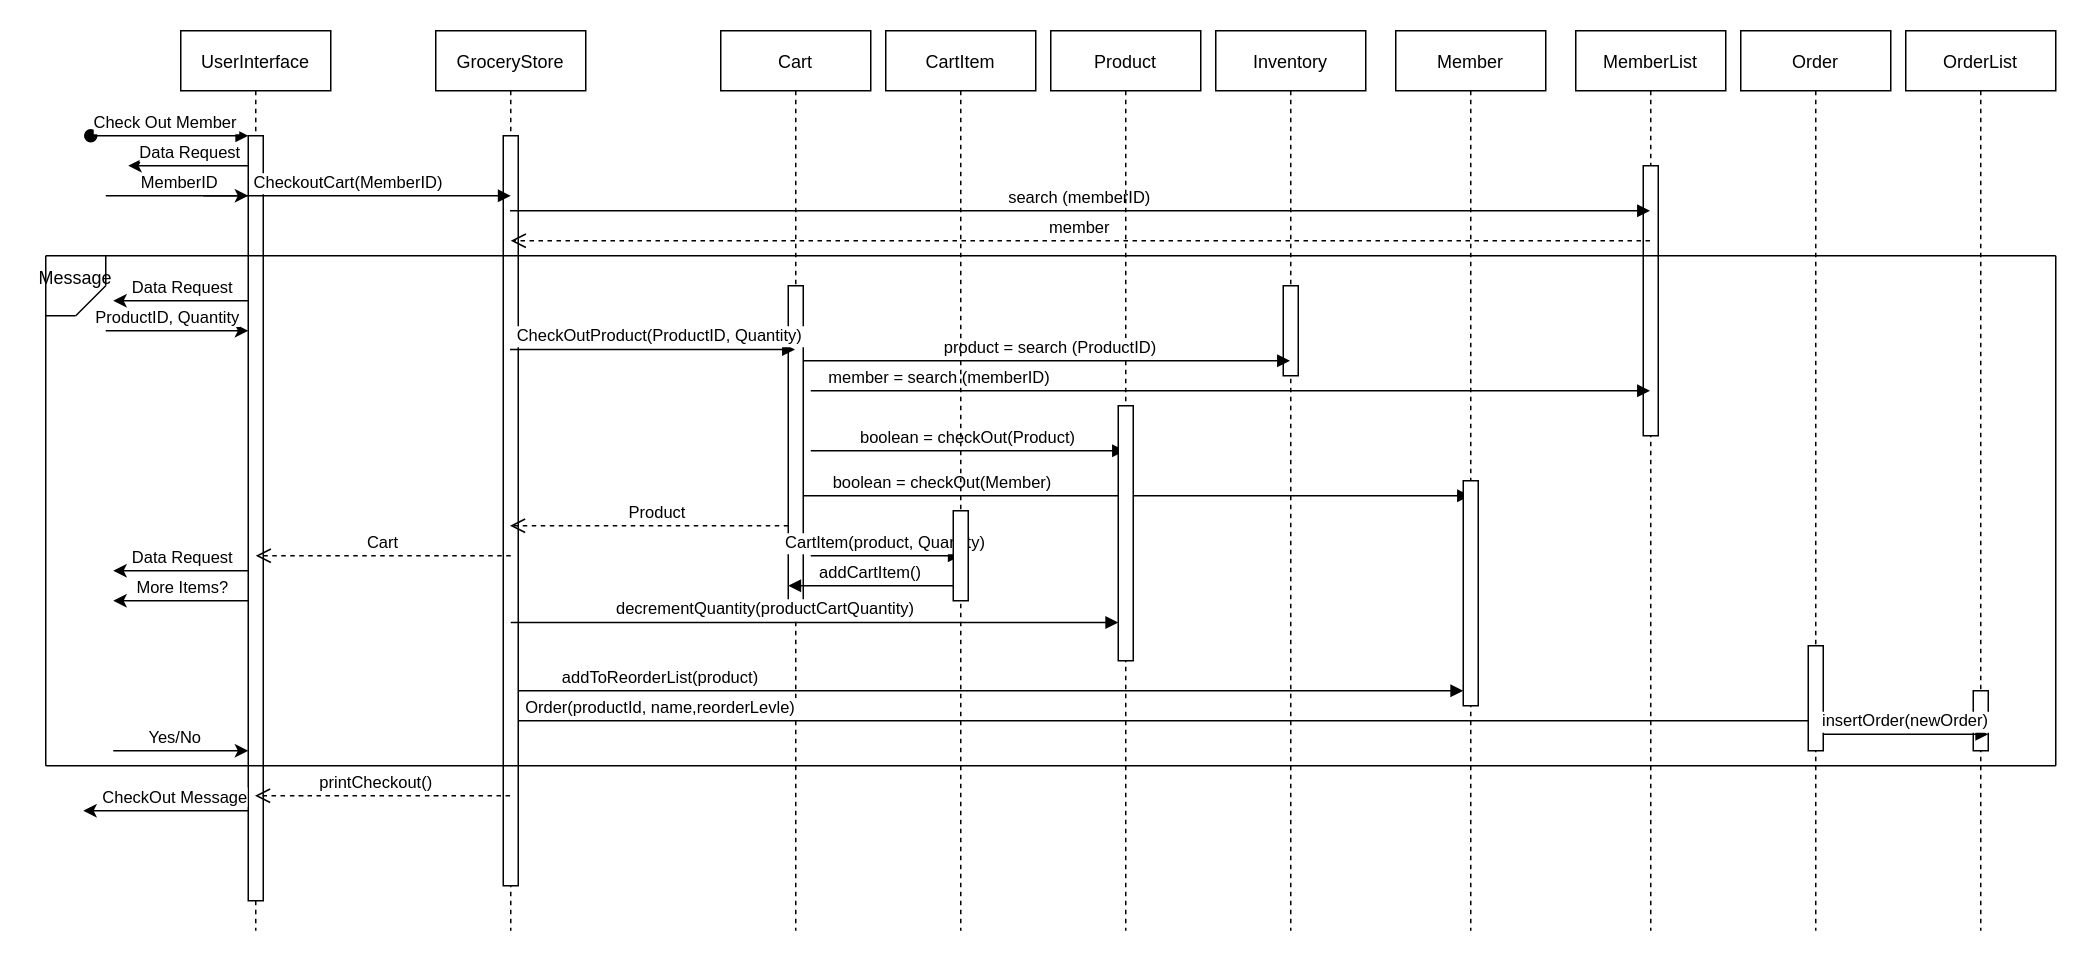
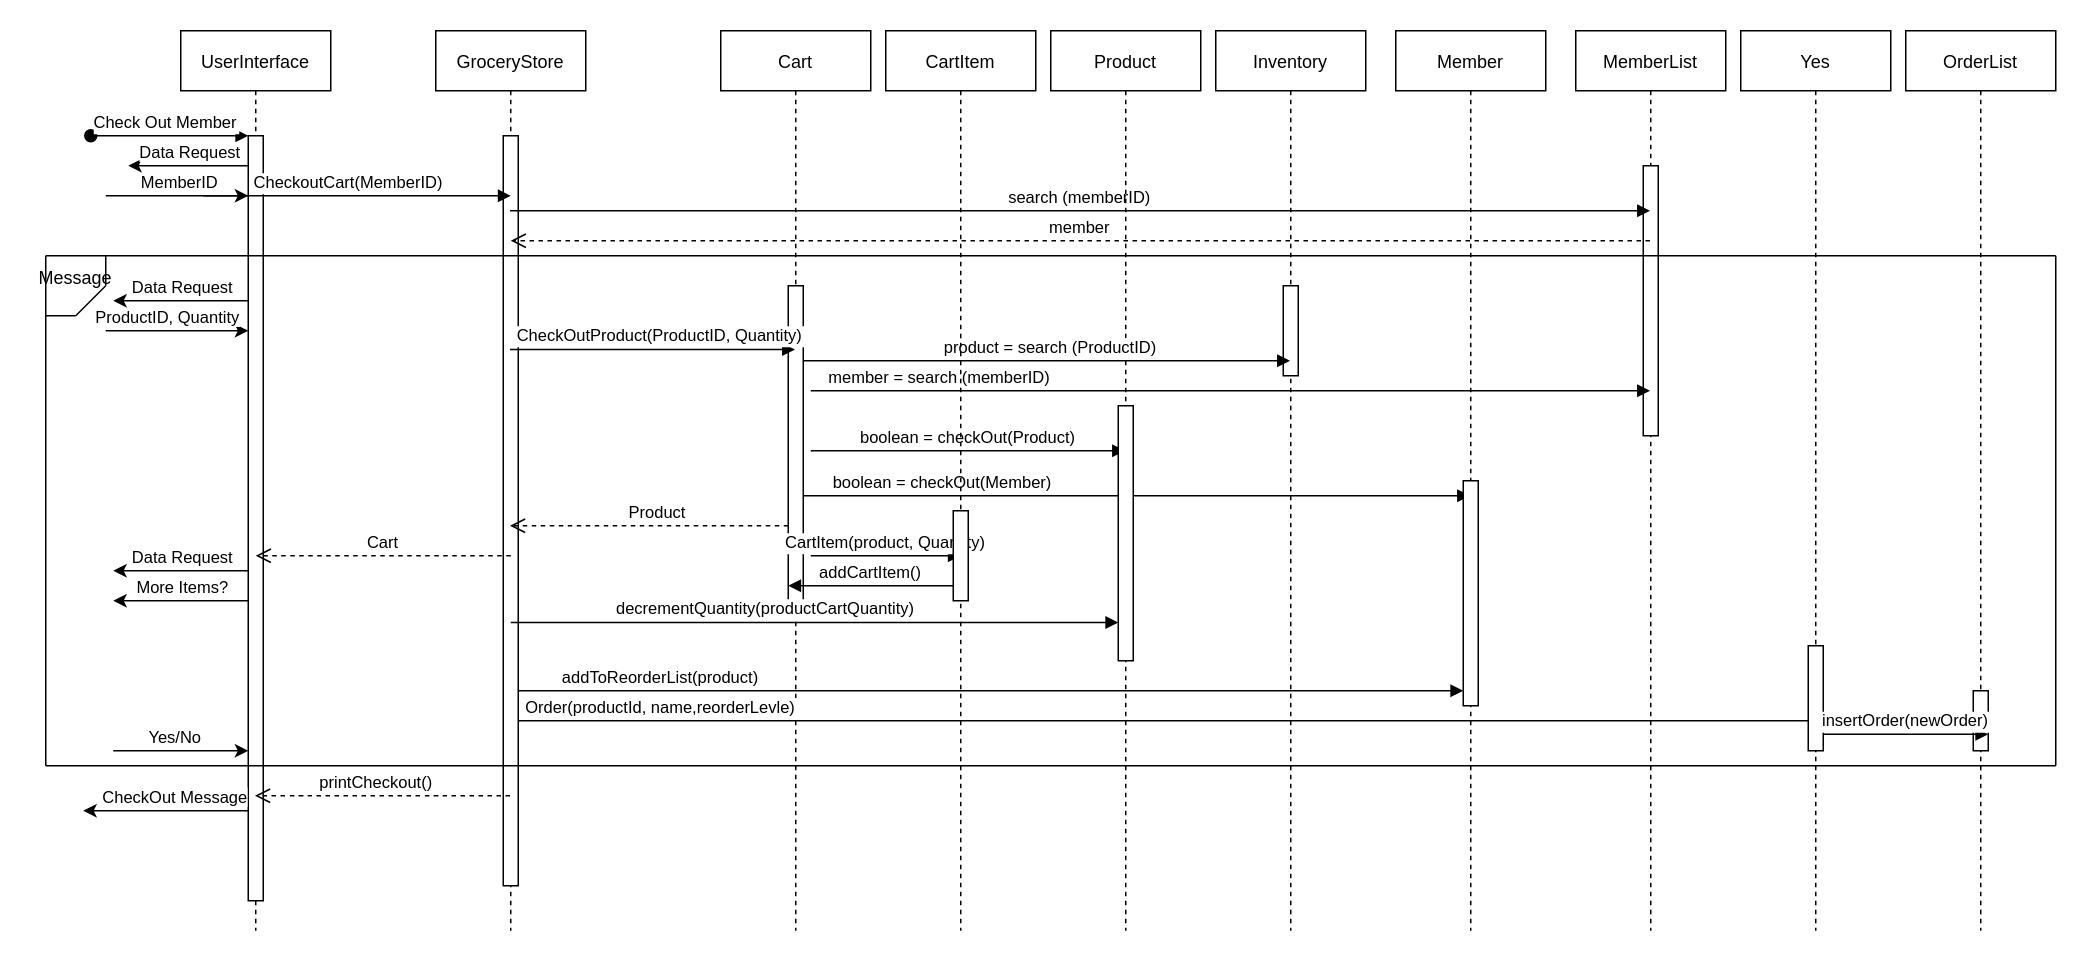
node "Order": label "Order" -> "Yes"
